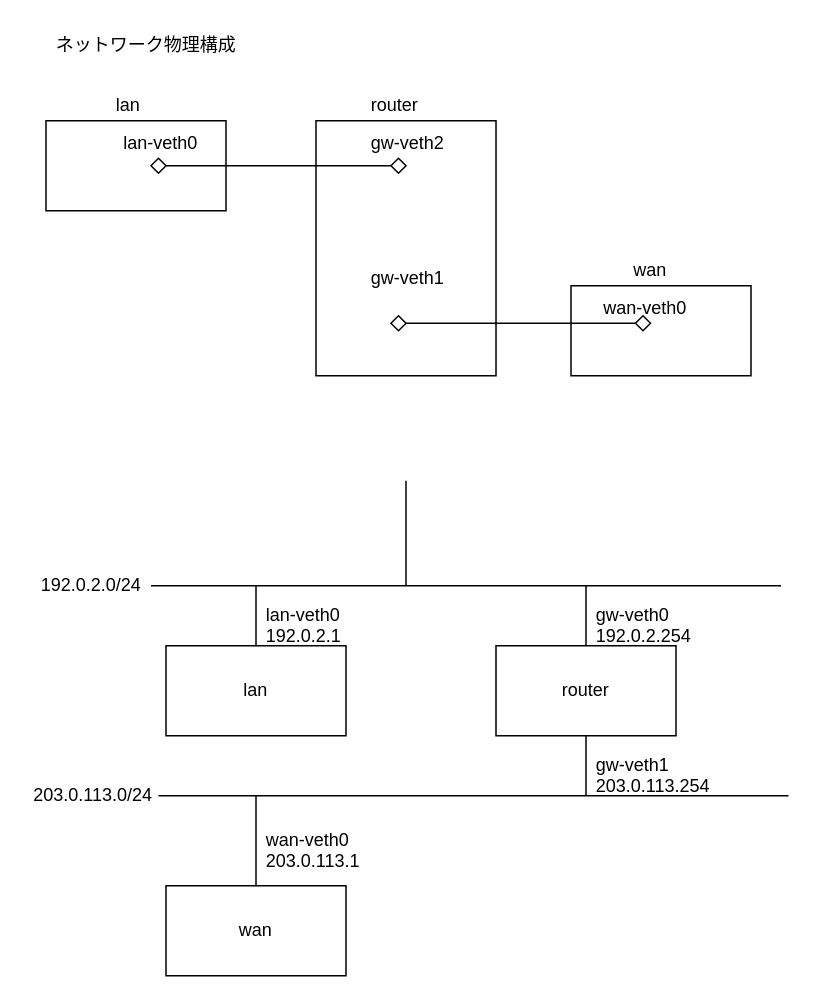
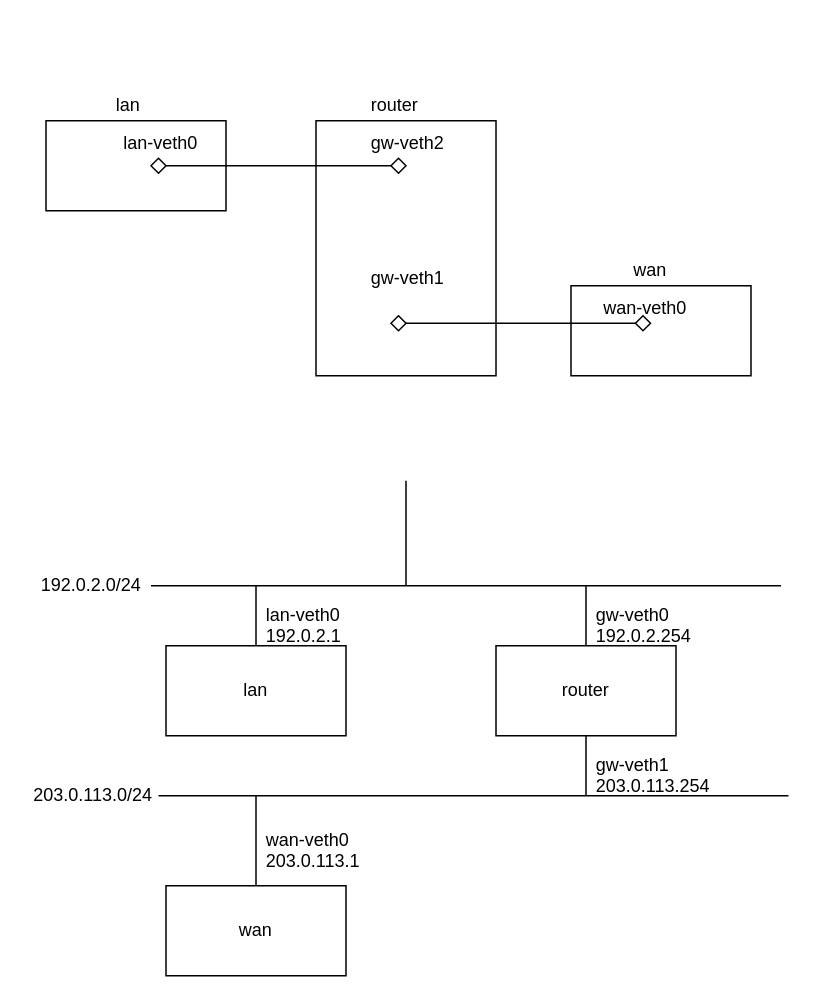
node "ネットワーク物理構成": removed
